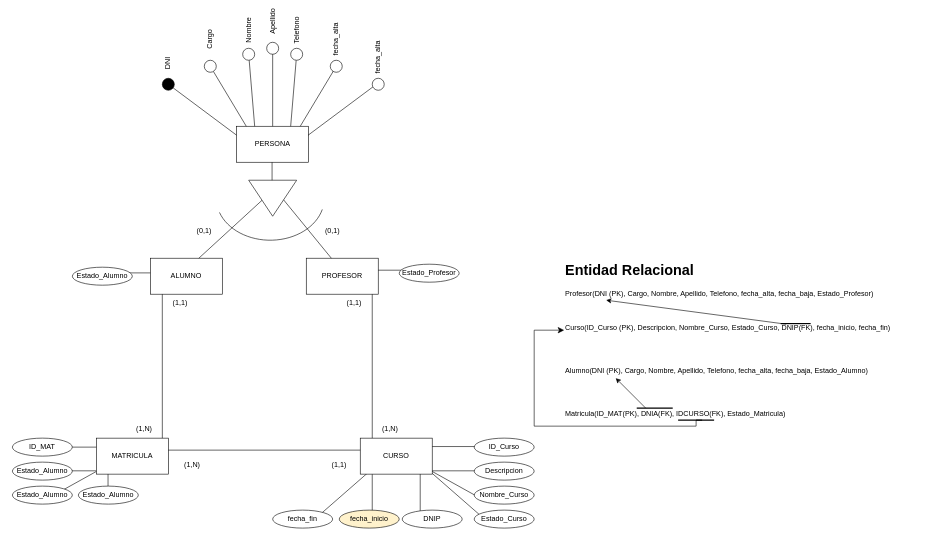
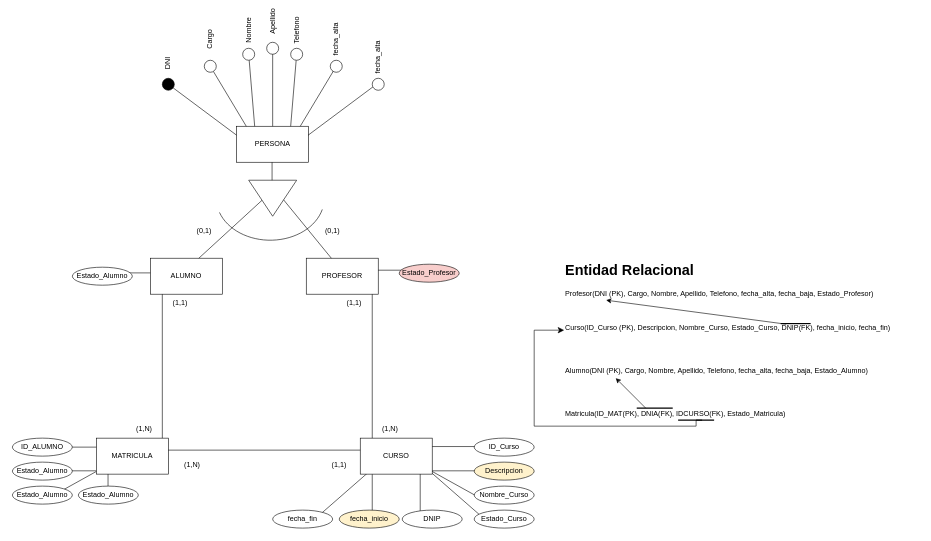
node "Estado_Profesor": fillcolor #ffffff -> #f8cecc
node "ID_MAT": label "ID_MAT" -> "ID_ALUMNO"
node "Descripcion": fillcolor #ffffff -> #fff2cc
